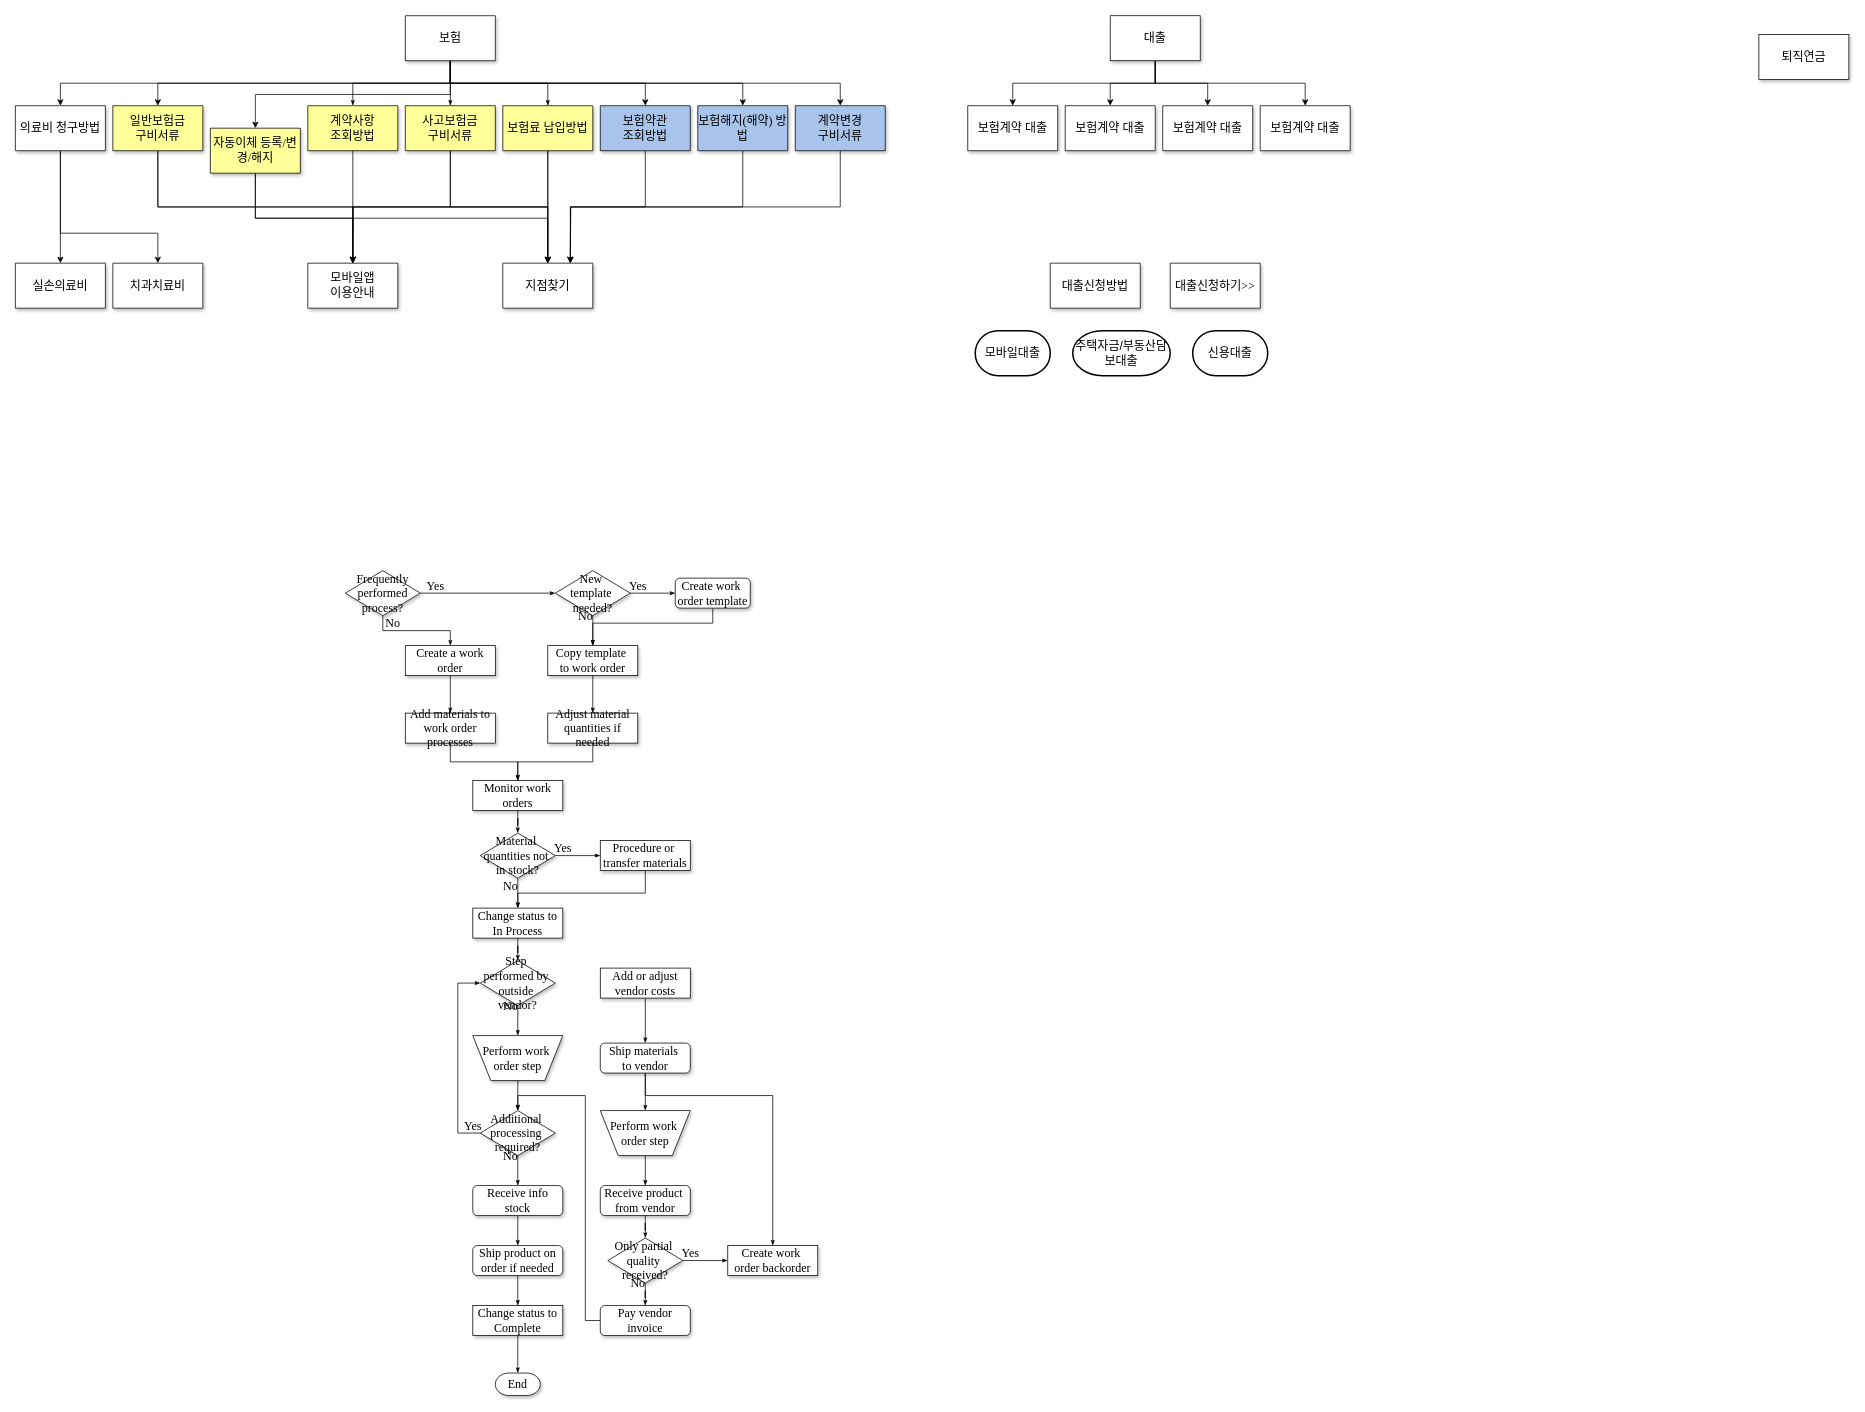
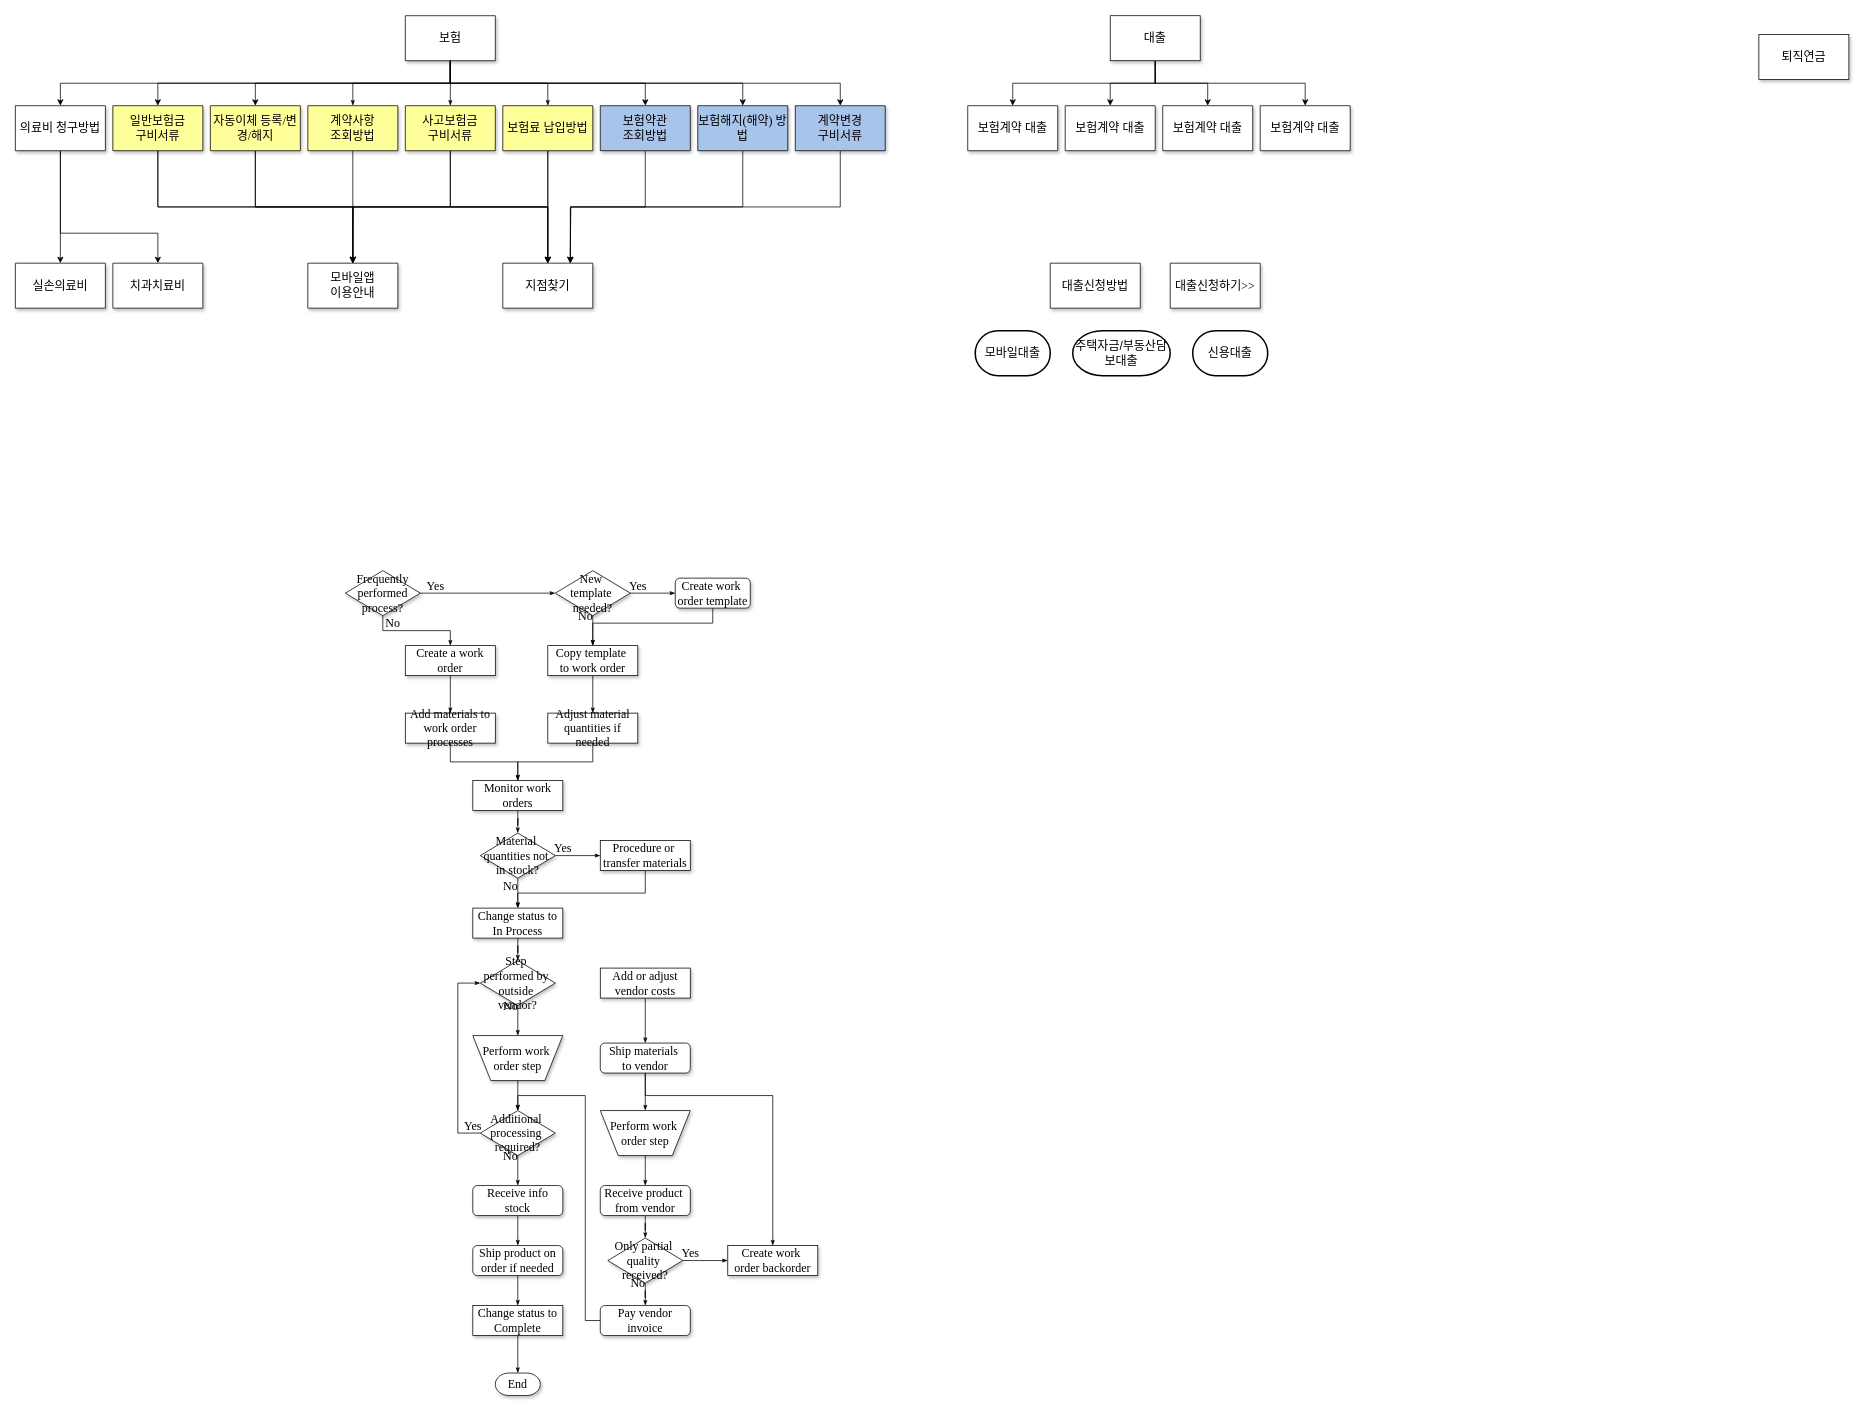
node "자동이체 등록/변경/해지": moved (255, 150) -> (255, 128)
